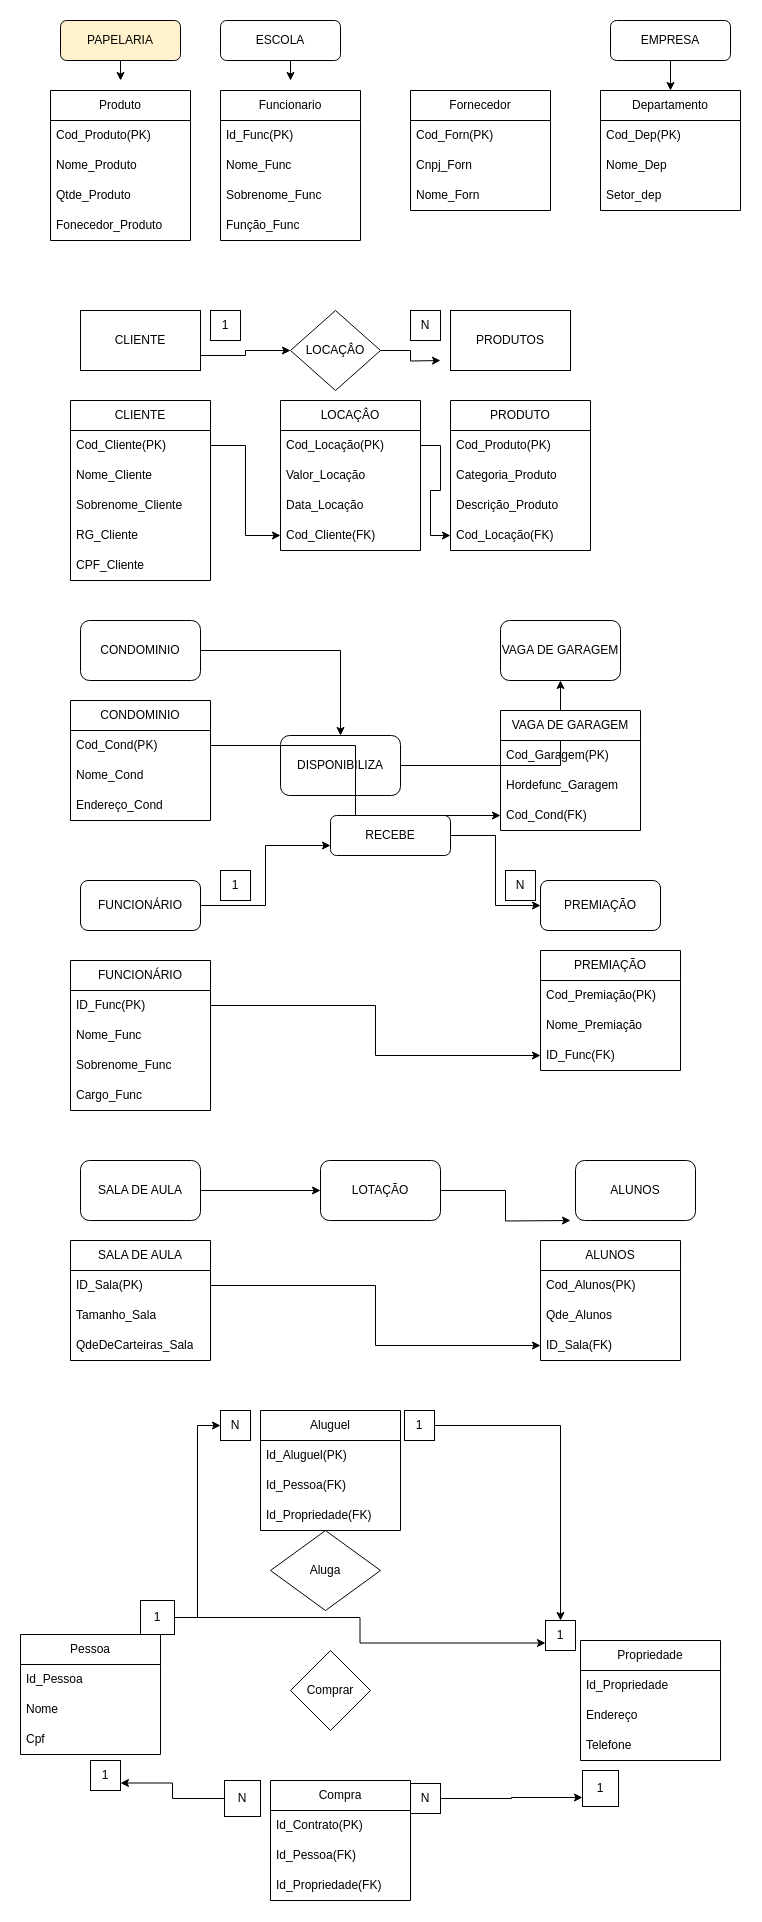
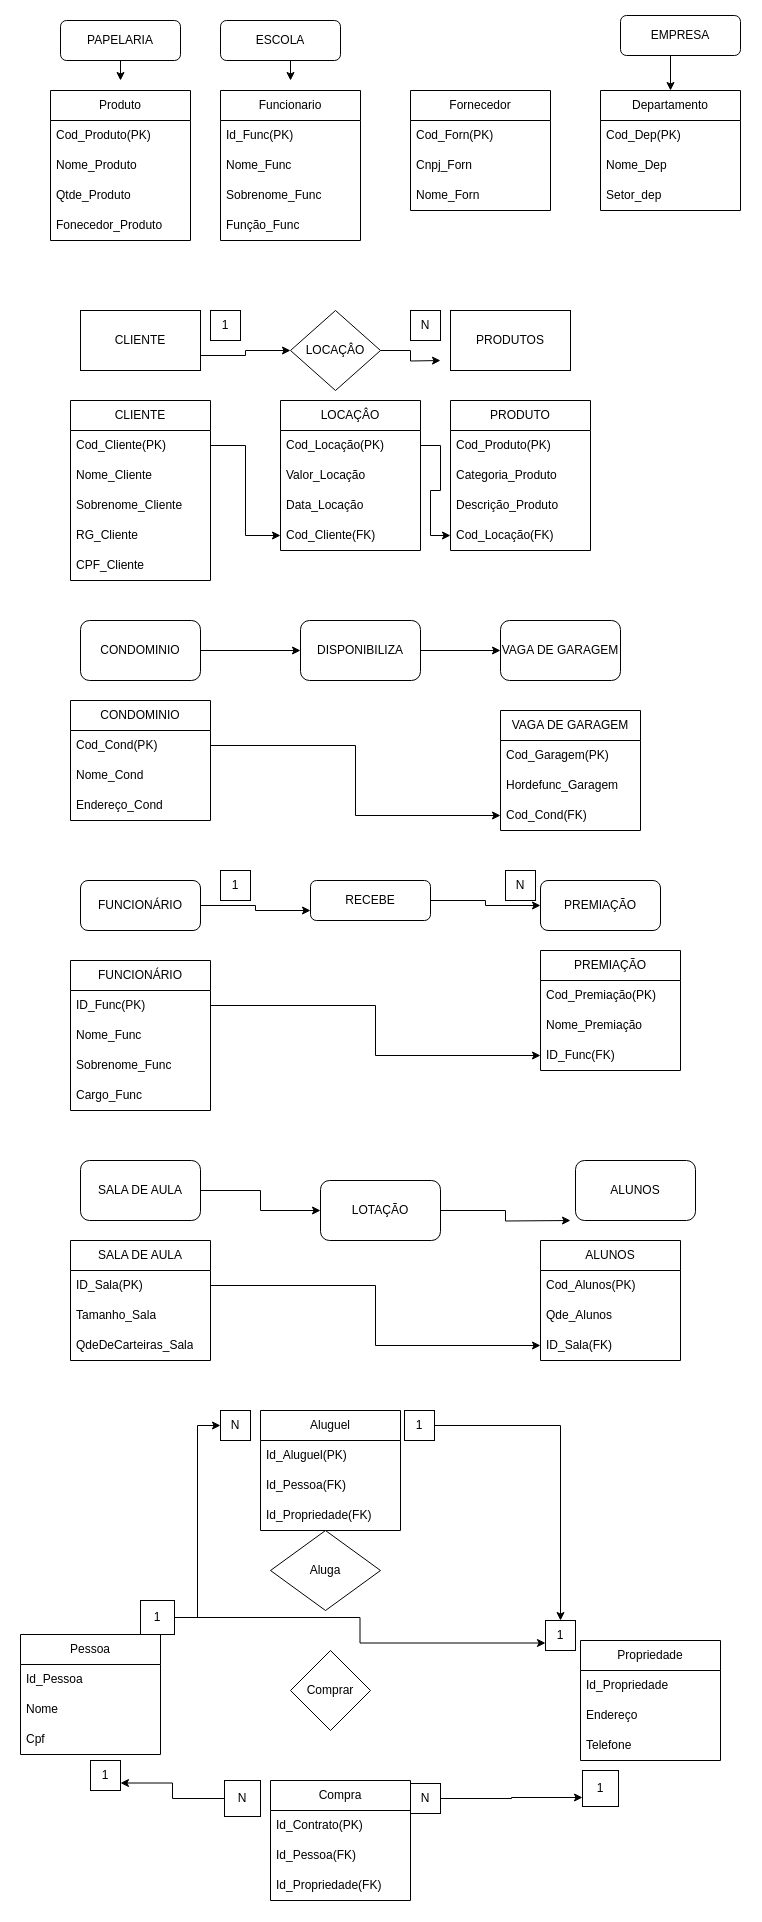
node "PAPELARIA": fillcolor #fff2cc -> #ffffff
node "EMPRESA": moved (671, 41) -> (681, 36)
node "DISPONIBILIZA": moved (341, 766) -> (361, 651)
node "RECEBE": moved (391, 836) -> (371, 901)
node "LOTAÇÃO": moved (381, 1191) -> (381, 1211)
